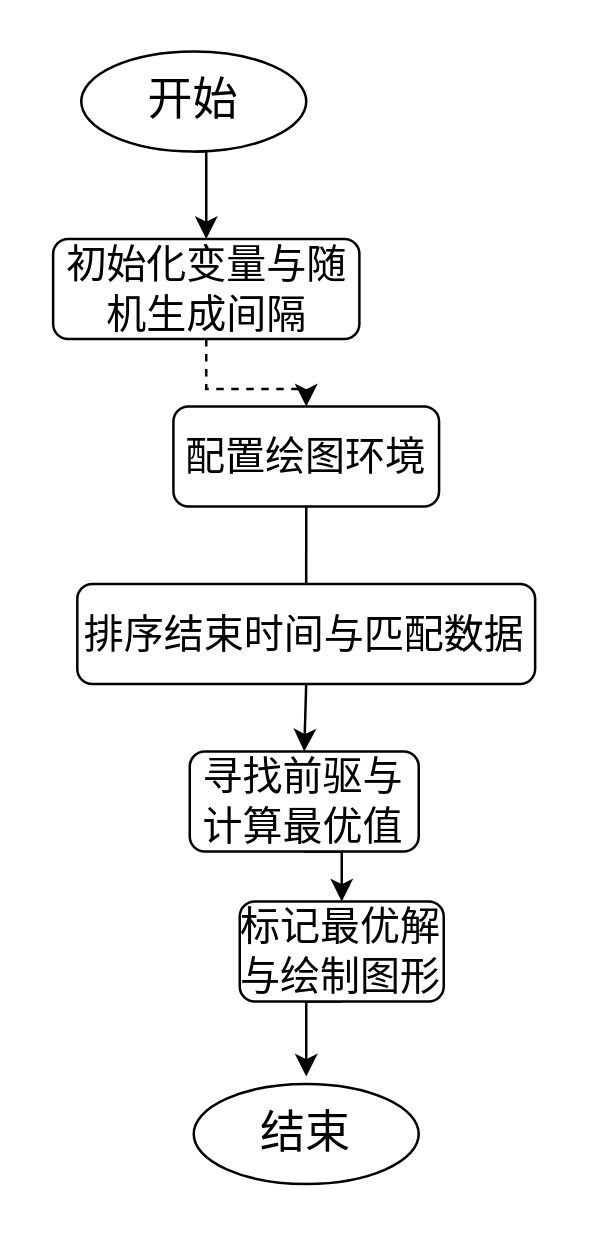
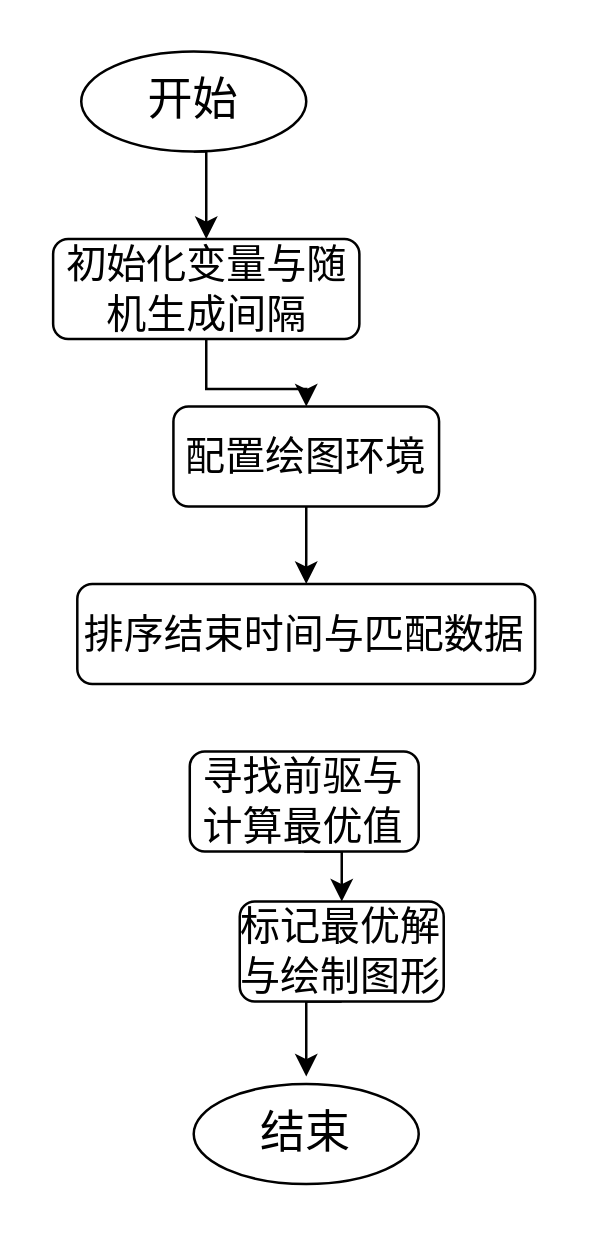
edge "初始化变量与随机生成间隔" -> "配置绘图环境": style dashed -> solid
edge "配置绘图环境" -- "排序结束时间与匹配数据": arrowhead none -> classic
edge "排序结束时间与匹配数据" -> "寻找前驱与计算最优值": removed
